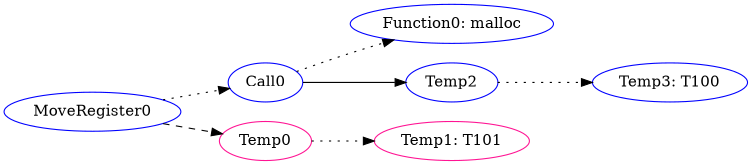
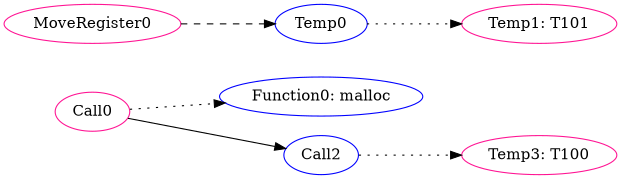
node "Call0": color blue -> deeppink
node "Temp2": label "Temp2" -> "Call2"
node "Temp3: T100": color blue -> deeppink
edge "MoveRegister0" -> "Call0": removed
node "MoveRegister0": color blue -> deeppink
node "Temp0": color deeppink -> blue
